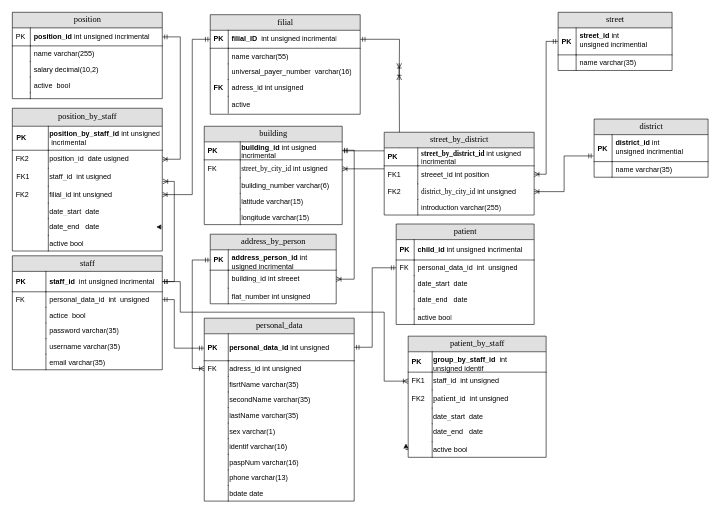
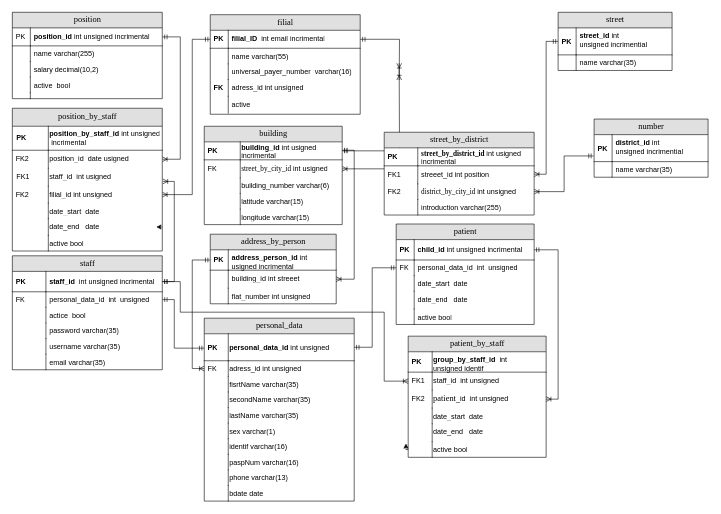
node "filial_ID int unsigned incrimental": label "filial_ID int unsigned incrimental" -> "filial_ID int email incrimental"
node "district": label "district" -> "number"
edge "child_id int unsigned incrimental" -- "patient_id int unsigned": added
